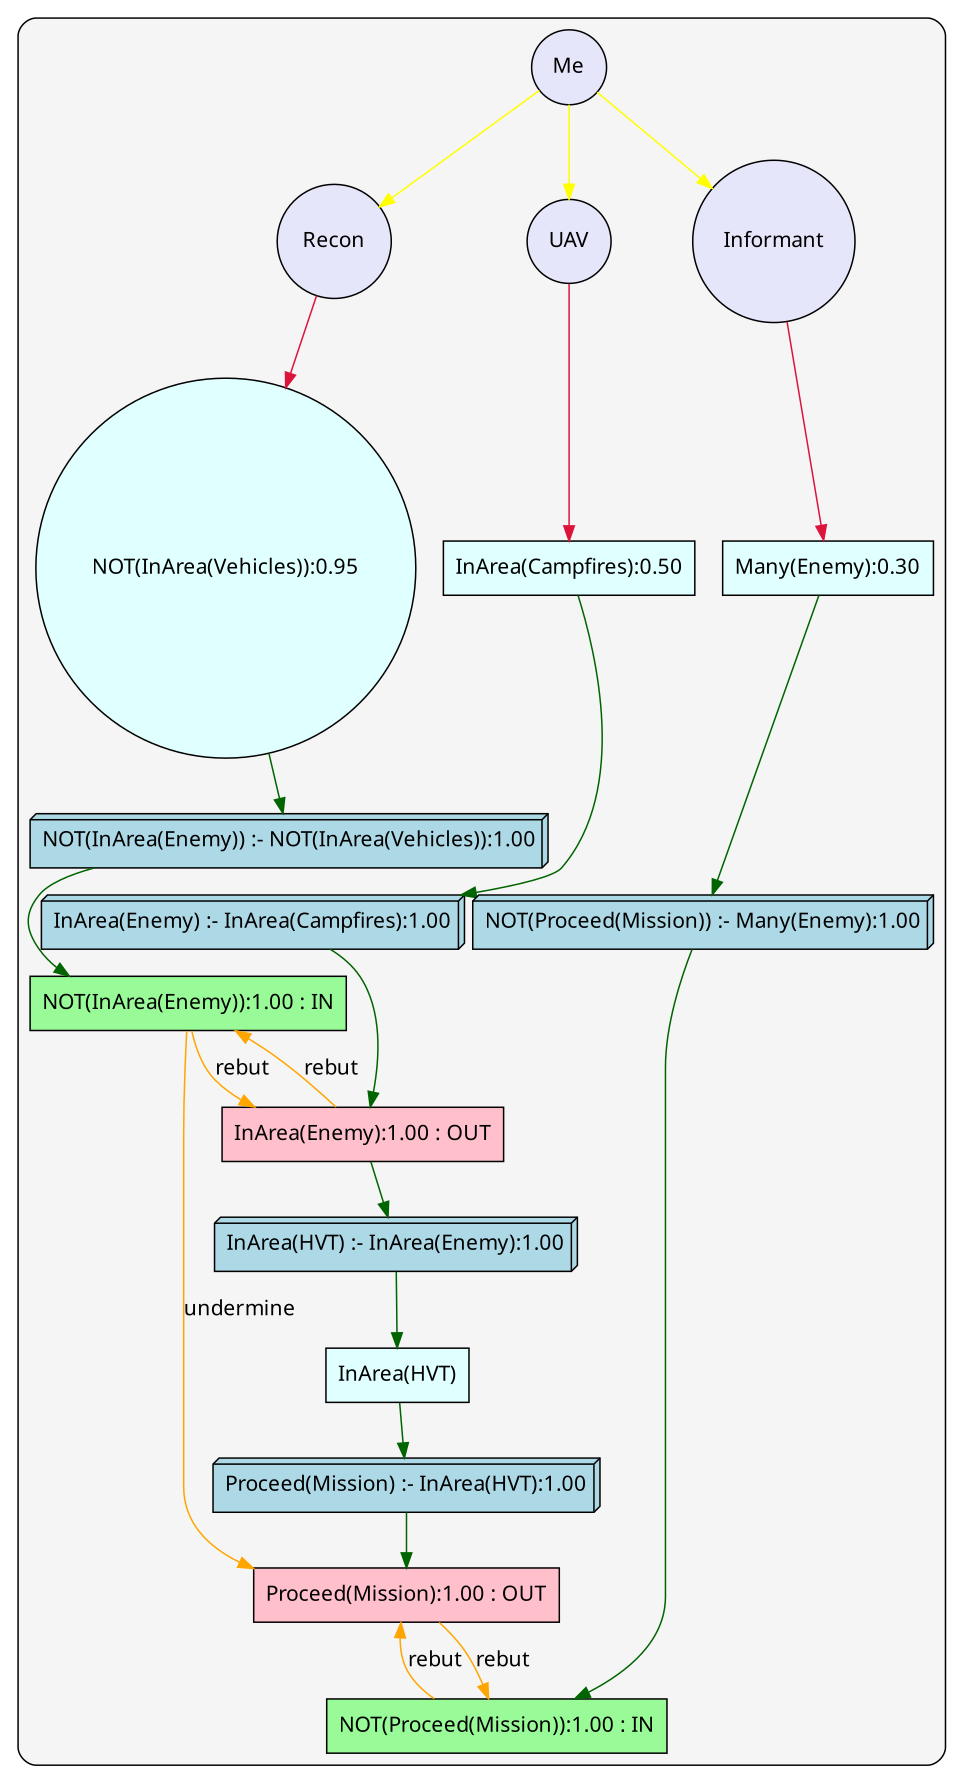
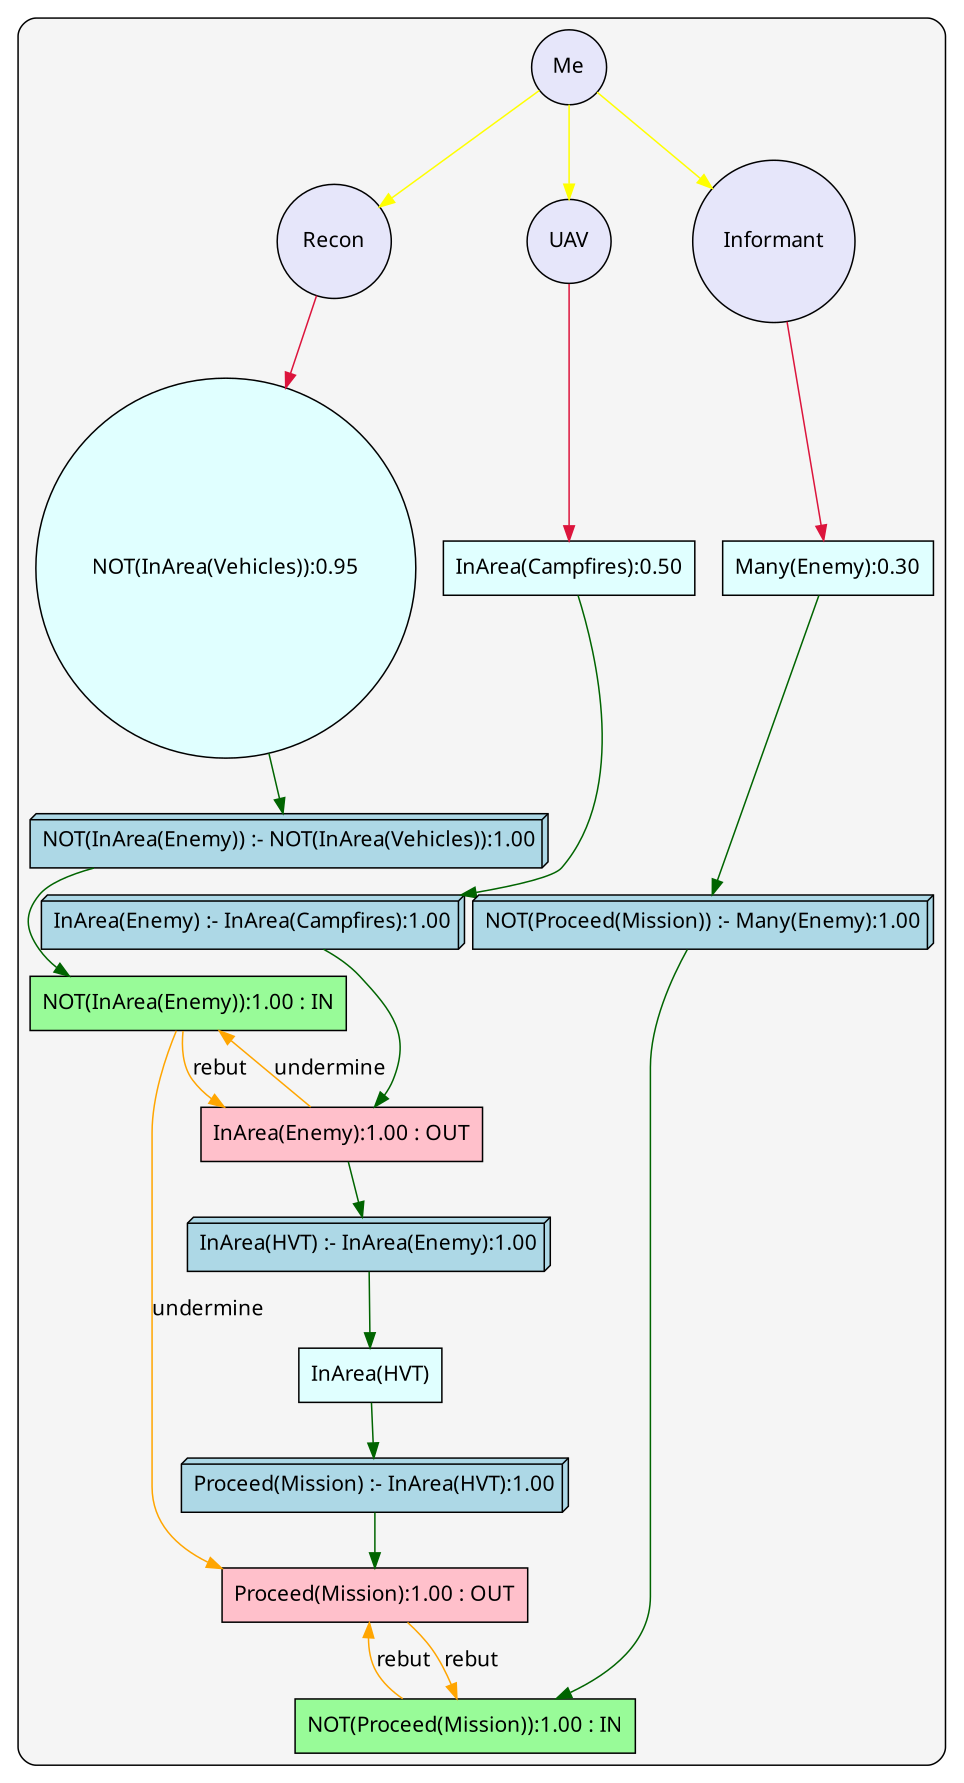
edge "InArea(Enemy):1.00 : OUT" -> "NOT(InArea(Enemy)):1.00 : IN": label "rebut" -> "undermine"
